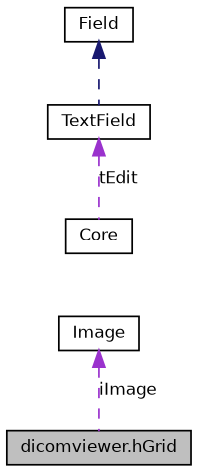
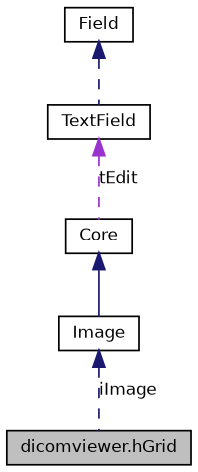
edge "Image" -> "Core": added
edge "dicomviewer.hGrid" -> "Image": color darkorchid3 -> midnightblue
